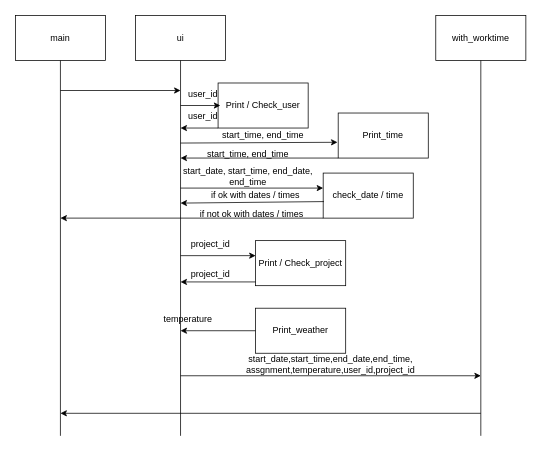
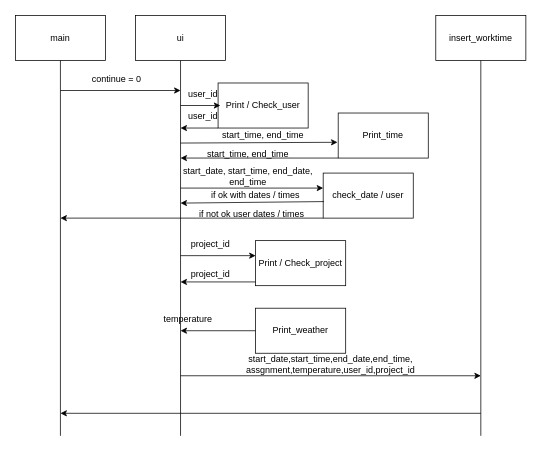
node "with_worktime": label "with_worktime" -> "insert_worktime"
node "continue = 0": added
node "check_date / time": label "check_date / time" -> "check_date / user"
node "if not ok with dates / times": label "if not ok with dates / times" -> "if not ok user dates / times"
